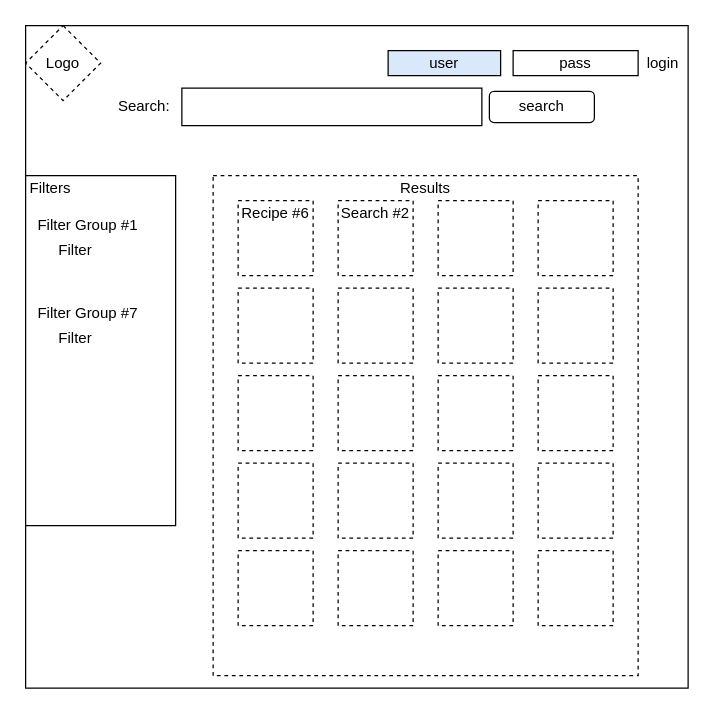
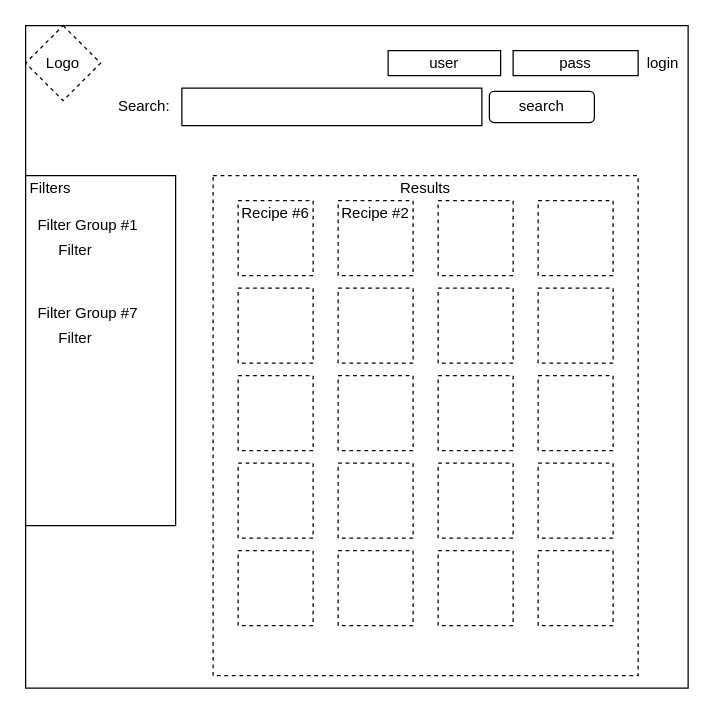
node "user": fillcolor #dae8fc -> #ffffff
node "Search #2": label "Search #2" -> "Recipe #2"
